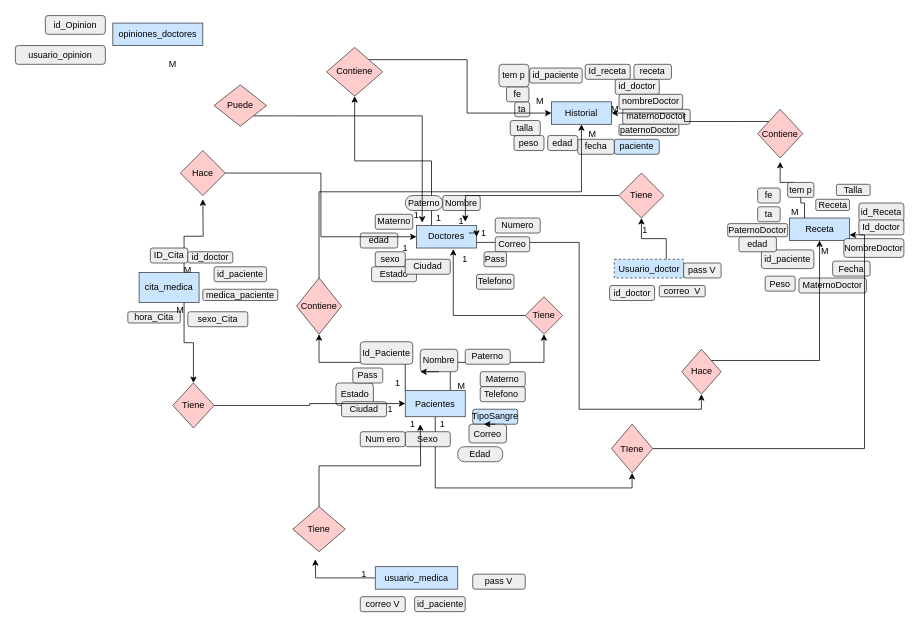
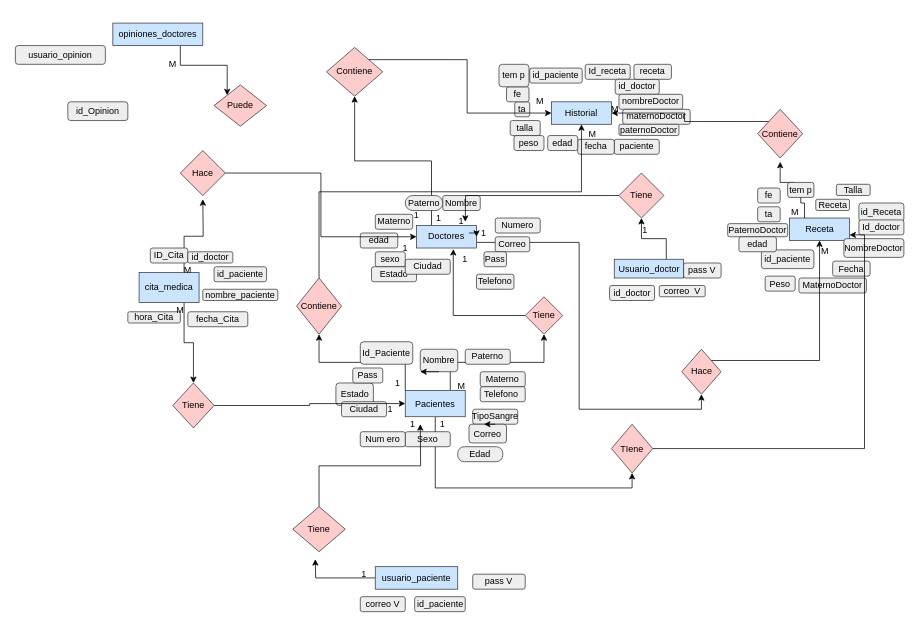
node "id_Opinion": moved (75, 25) -> (98, 111)
edge "opiniones_doctores" -> "Puede": added
node "paciente": fillcolor #cce5ff -> #eeeeee
edge "Puede" -> "Doctores": removed
node "Usuario_doctor": style dashed -> solid
node "medica_paciente": label "medica_paciente" -> "nombre_paciente"
node "sexo_Cita": label "sexo_Cita" -> "fecha_Cita"
node "TipoSangre": fillcolor #cce5ff -> #eeeeee
node "usuario_medica": label "usuario_medica" -> "usuario_paciente"
